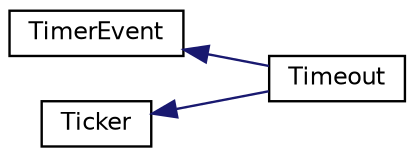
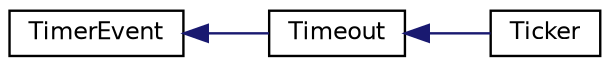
edge "Timeout" -> "Ticker": reversed
